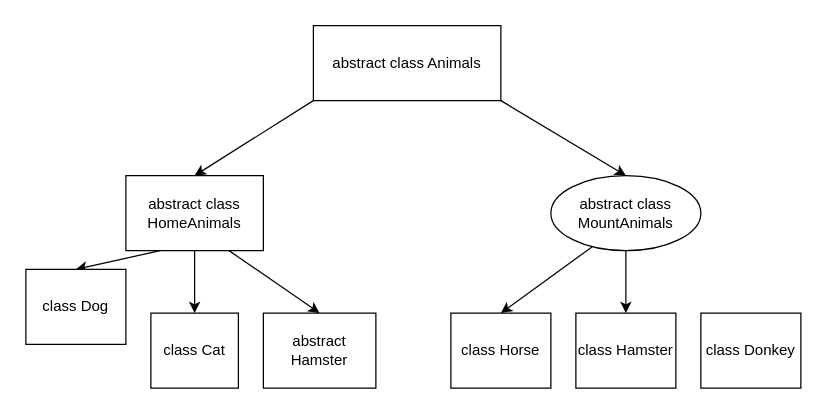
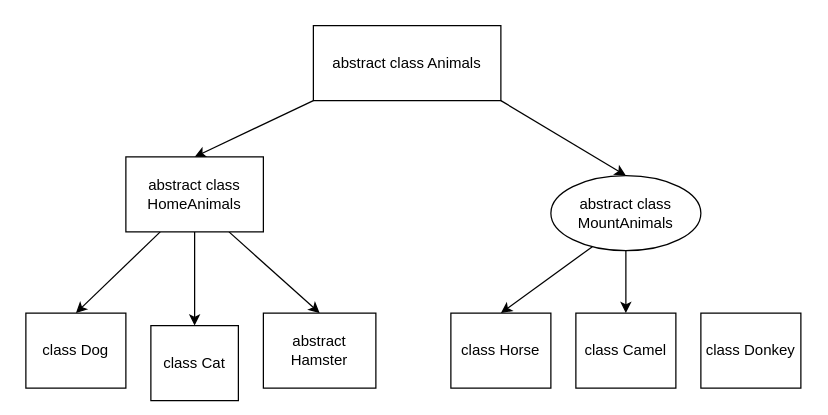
node "abstract class HomeAnimals": moved (194, 213) -> (194, 194)
node "class Dog": moved (76, 307) -> (76, 351)
node "class Cat": moved (194, 351) -> (194, 363)
node "class Hamster": label "class Hamster" -> "class Camel"
